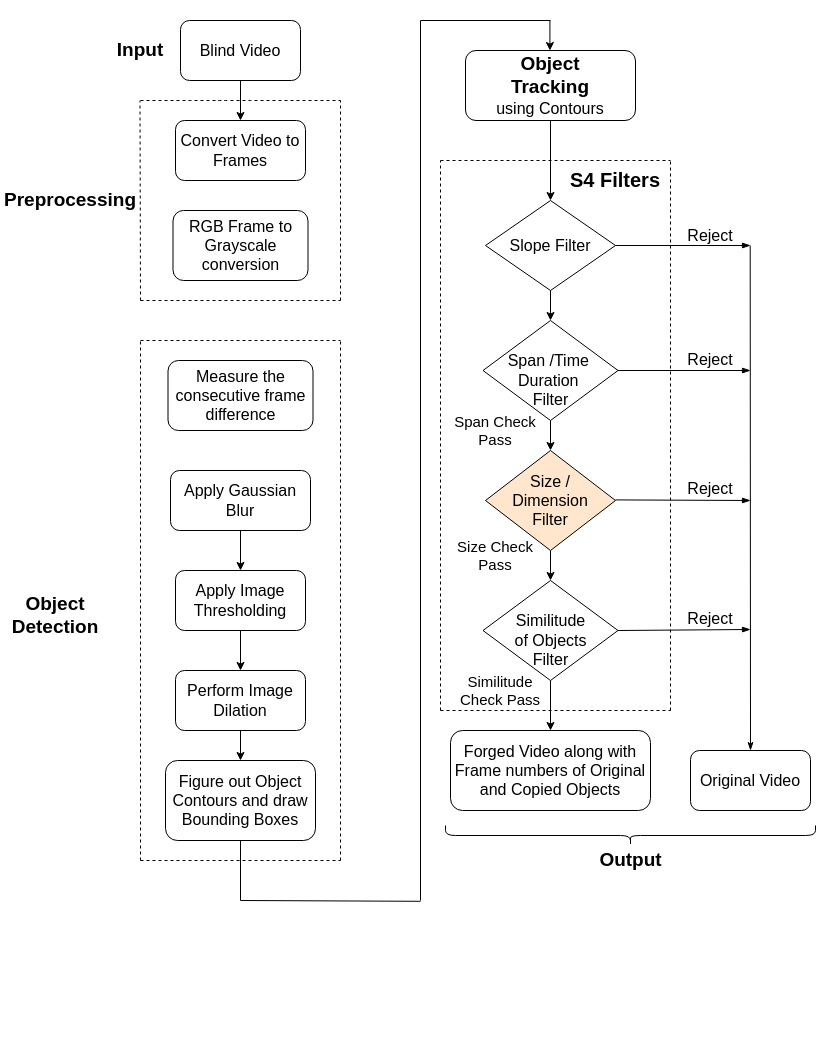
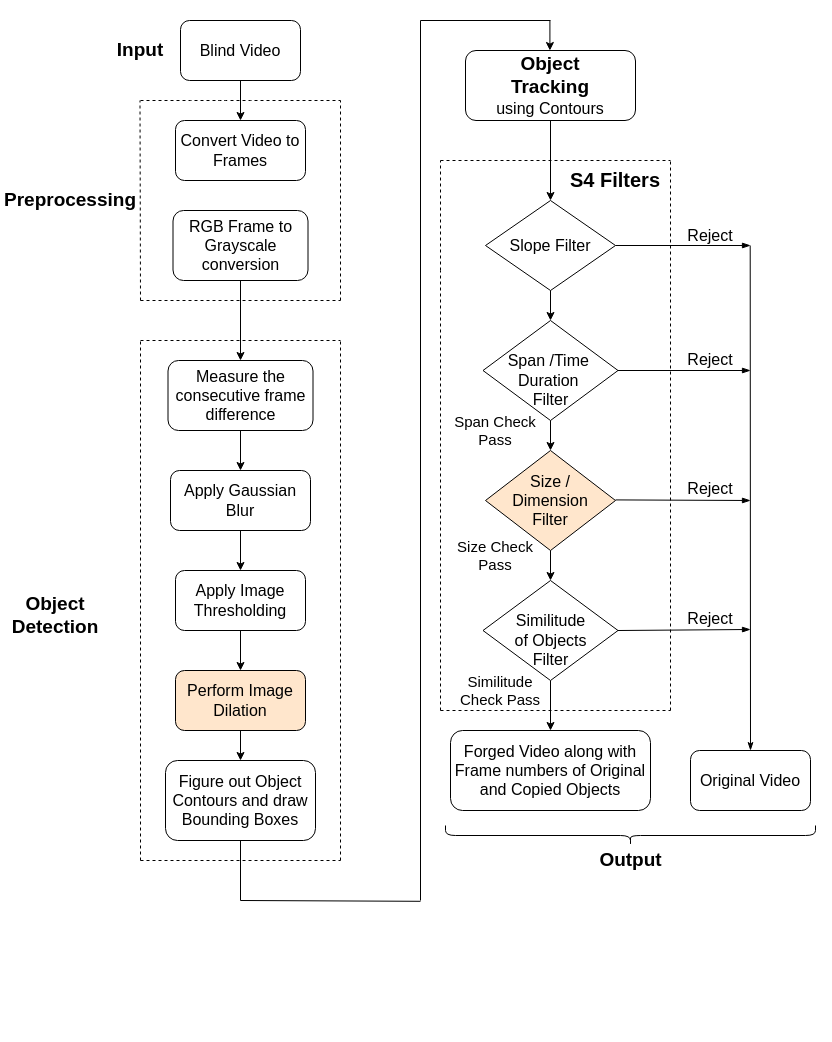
edge "RGB Frame to Grayscale conversion" -> "Measure the consecutive frame difference": added
edge "Measure the consecutive frame difference" -> "Apply Gaussian Blur": added
node "Perform Image Dilation": fillcolor #ffffff -> #ffe6cc
